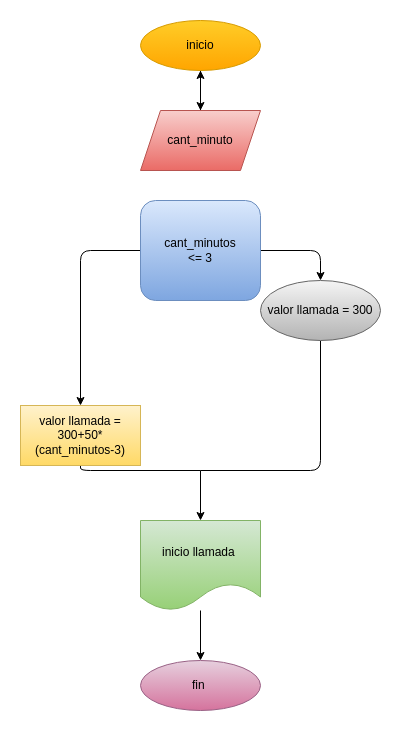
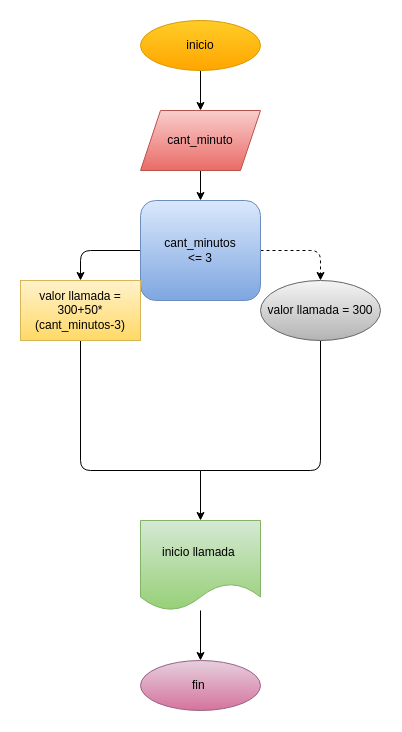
edge "cant_minuto" -> "inicio": now "cant_minuto" -> "cant_minutos <= 3"
edge "cant_minutos <= 3" -> "valor llamada = 300": style solid -> dashed
node "valor llamada = 300+50*(cant_minutos-3)": moved (81, 436) -> (81, 311)
